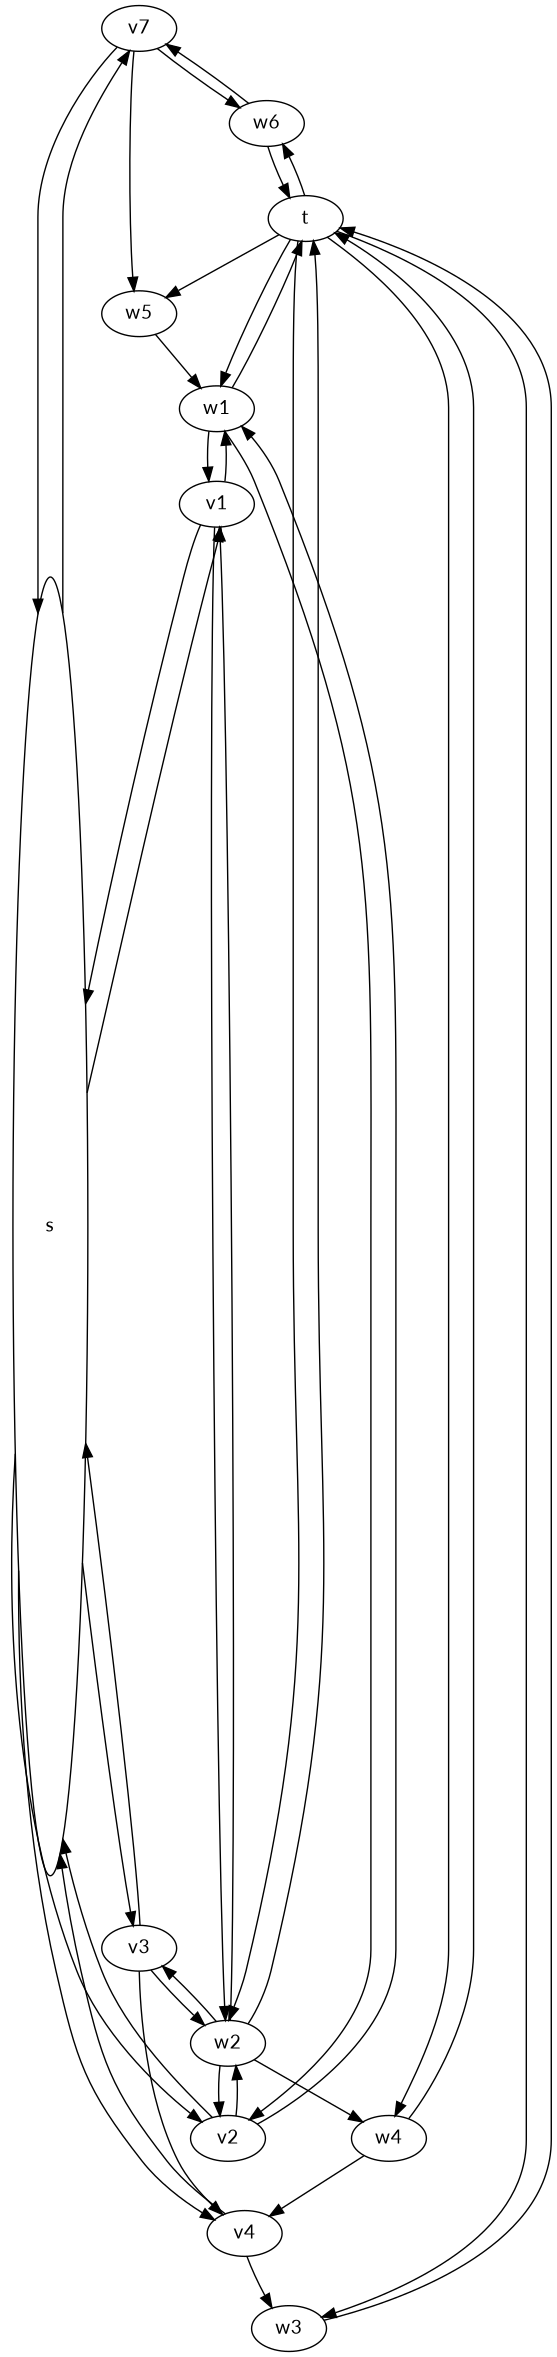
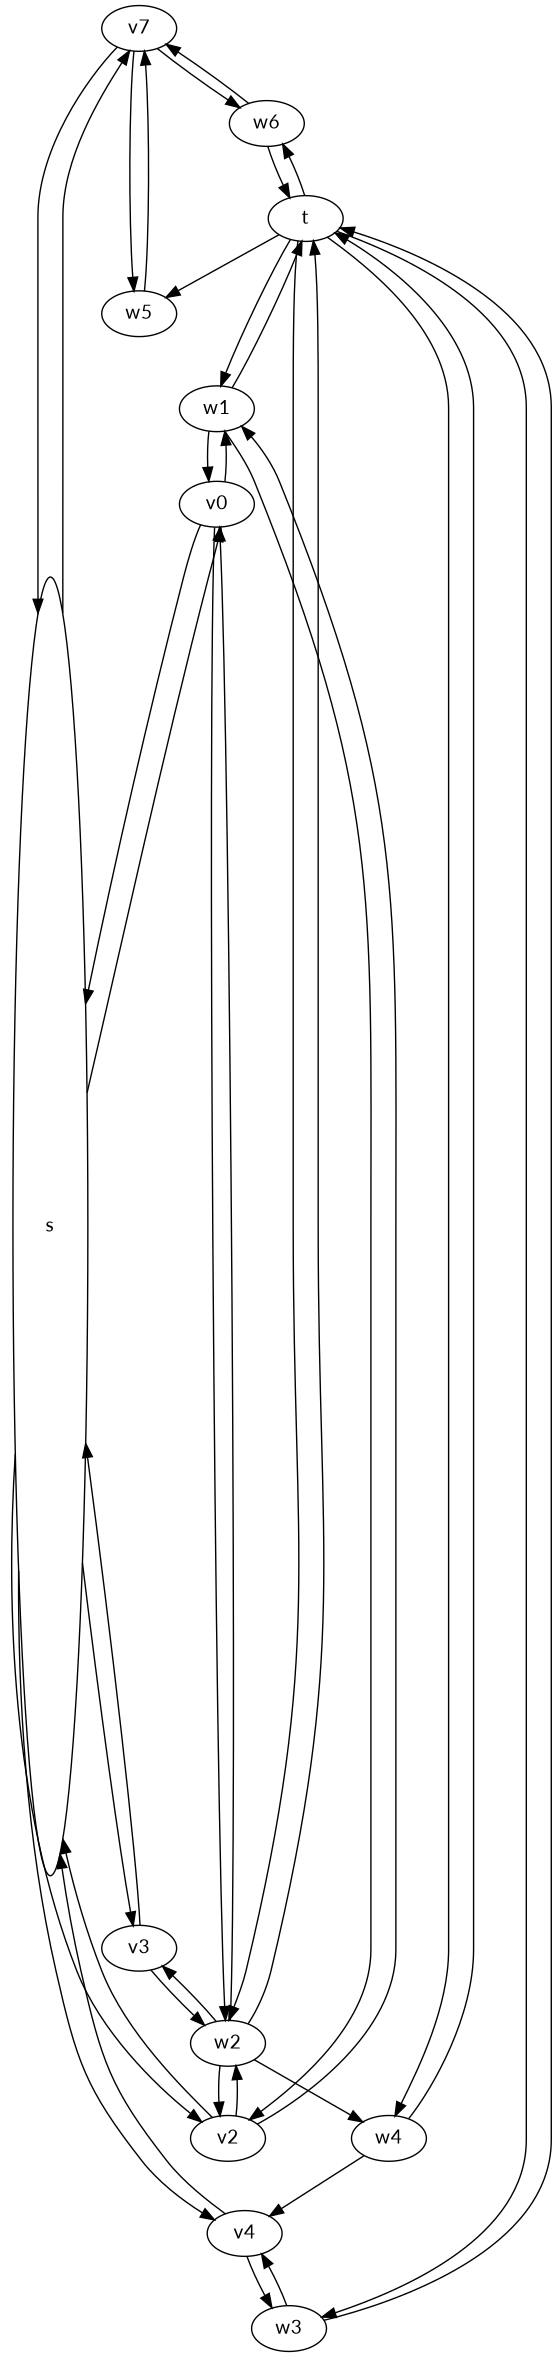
edge "w5" -> "w1": now "w5" -> "v7"
node "v1": label "v1" -> "v0"
edge "v3" -> "v4": now "w3" -> "v4"
